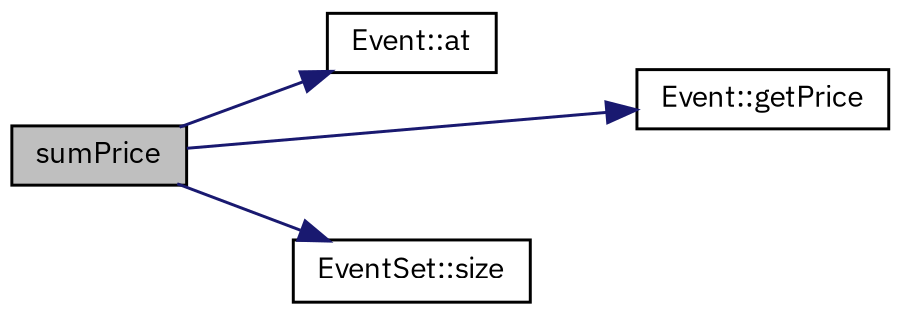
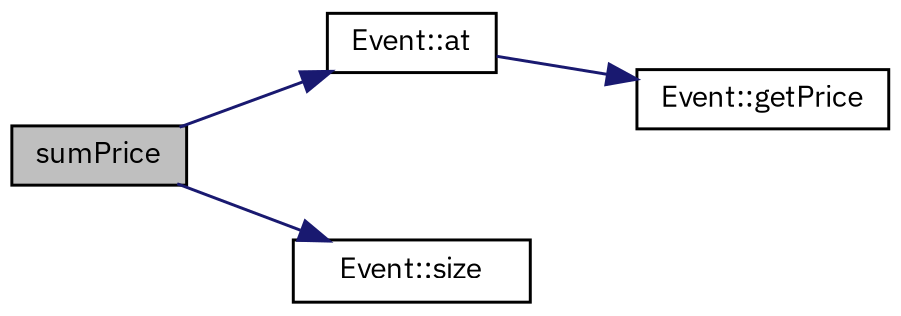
edge "sumPrice" -> "Event::getPrice": now "Event::at" -> "Event::getPrice"
node "EventSet::size": label "EventSet::size" -> "Event::size"
